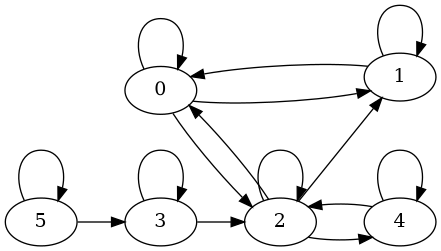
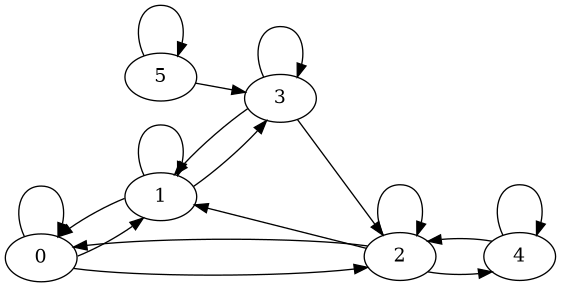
edge "3" -> "1": added
edge "1" -> "3": added
